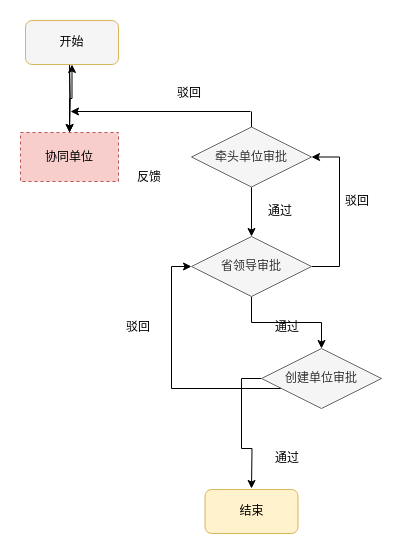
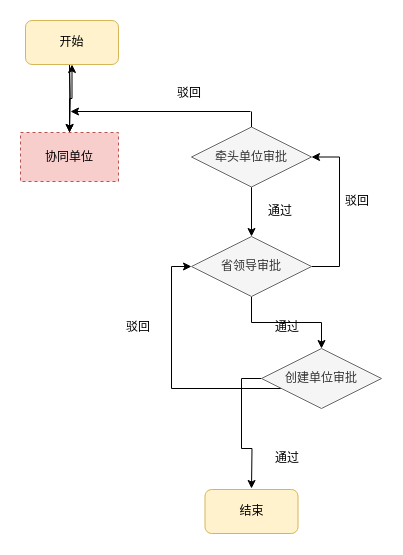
node "开始": fillcolor #f5f5f5 -> #fff2cc
node "反馈": removed
